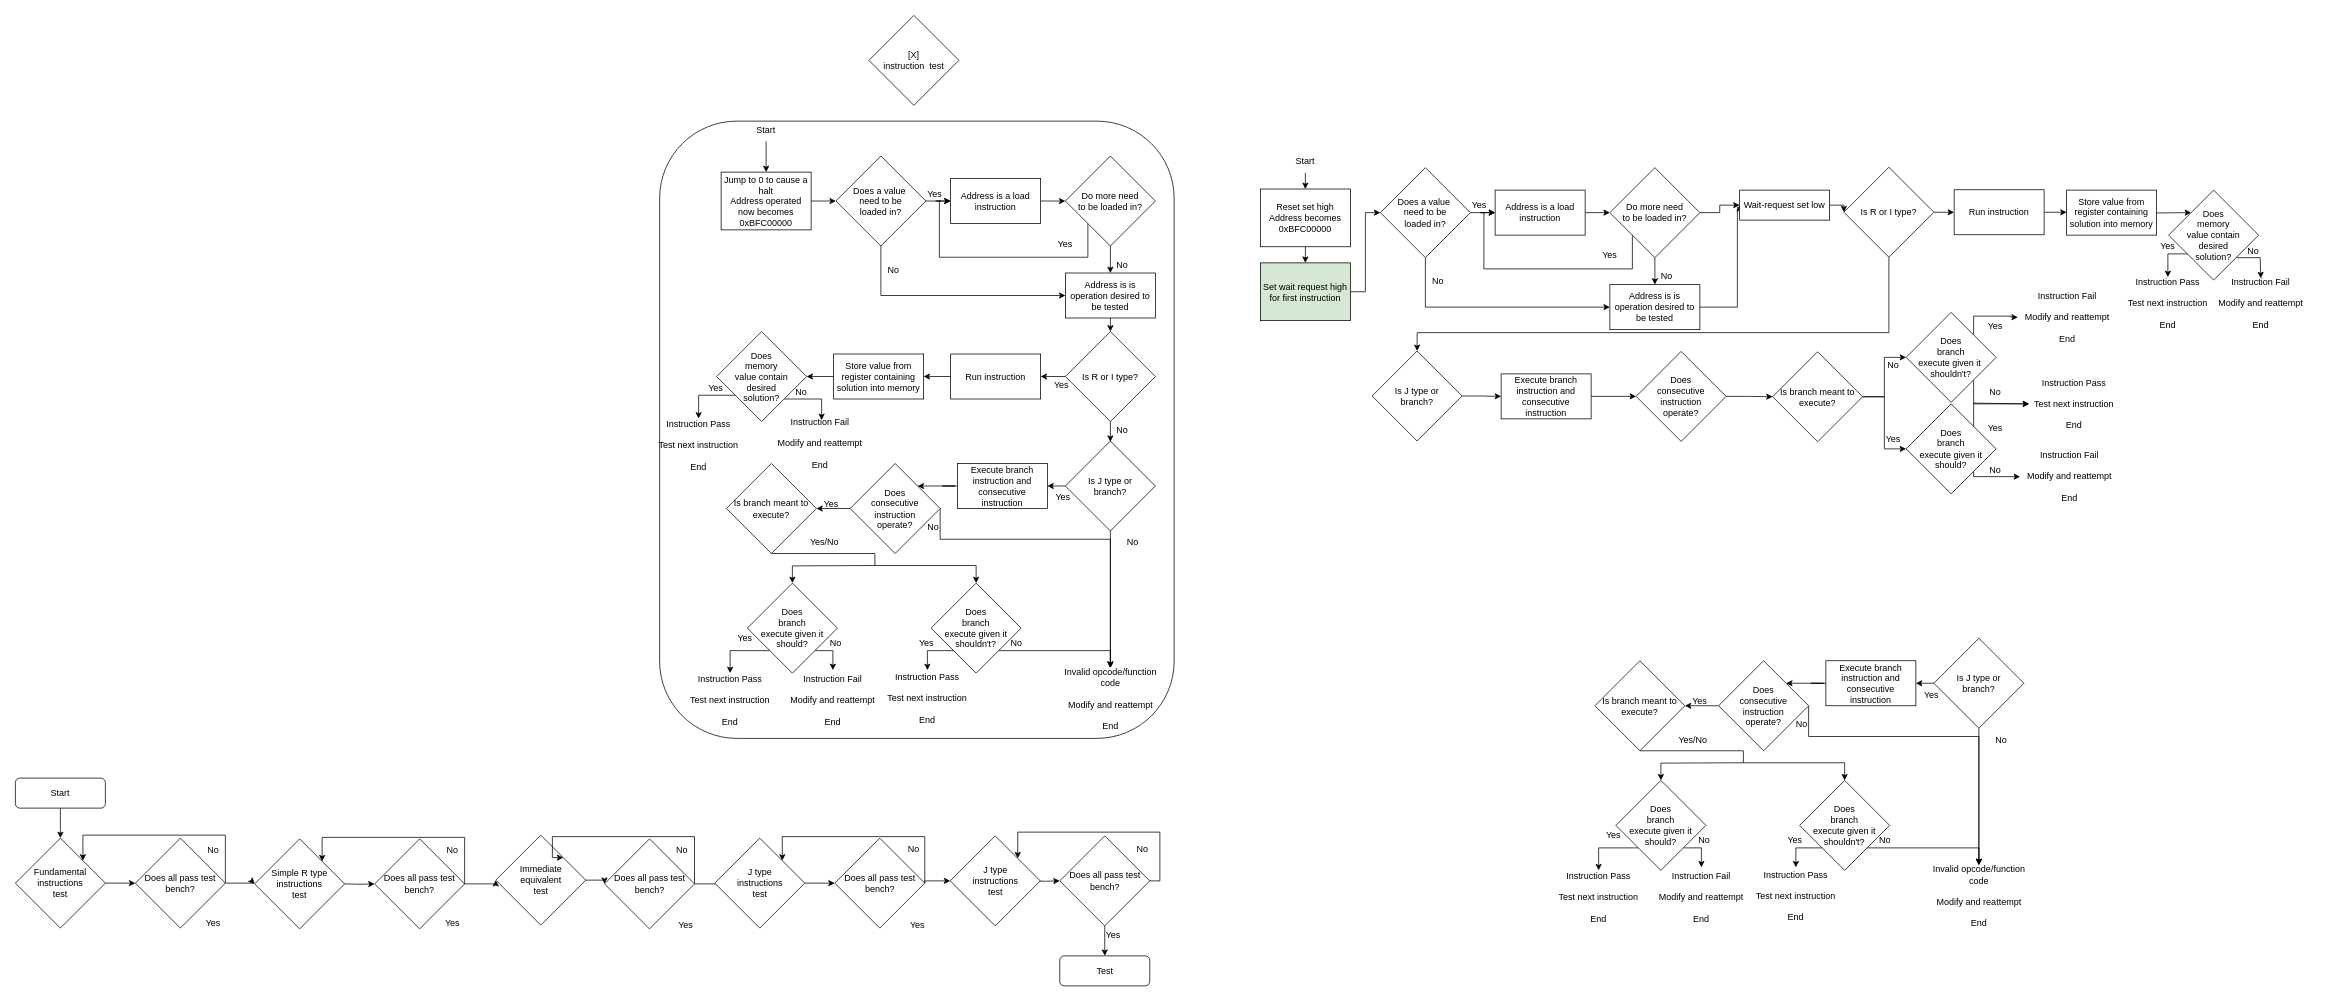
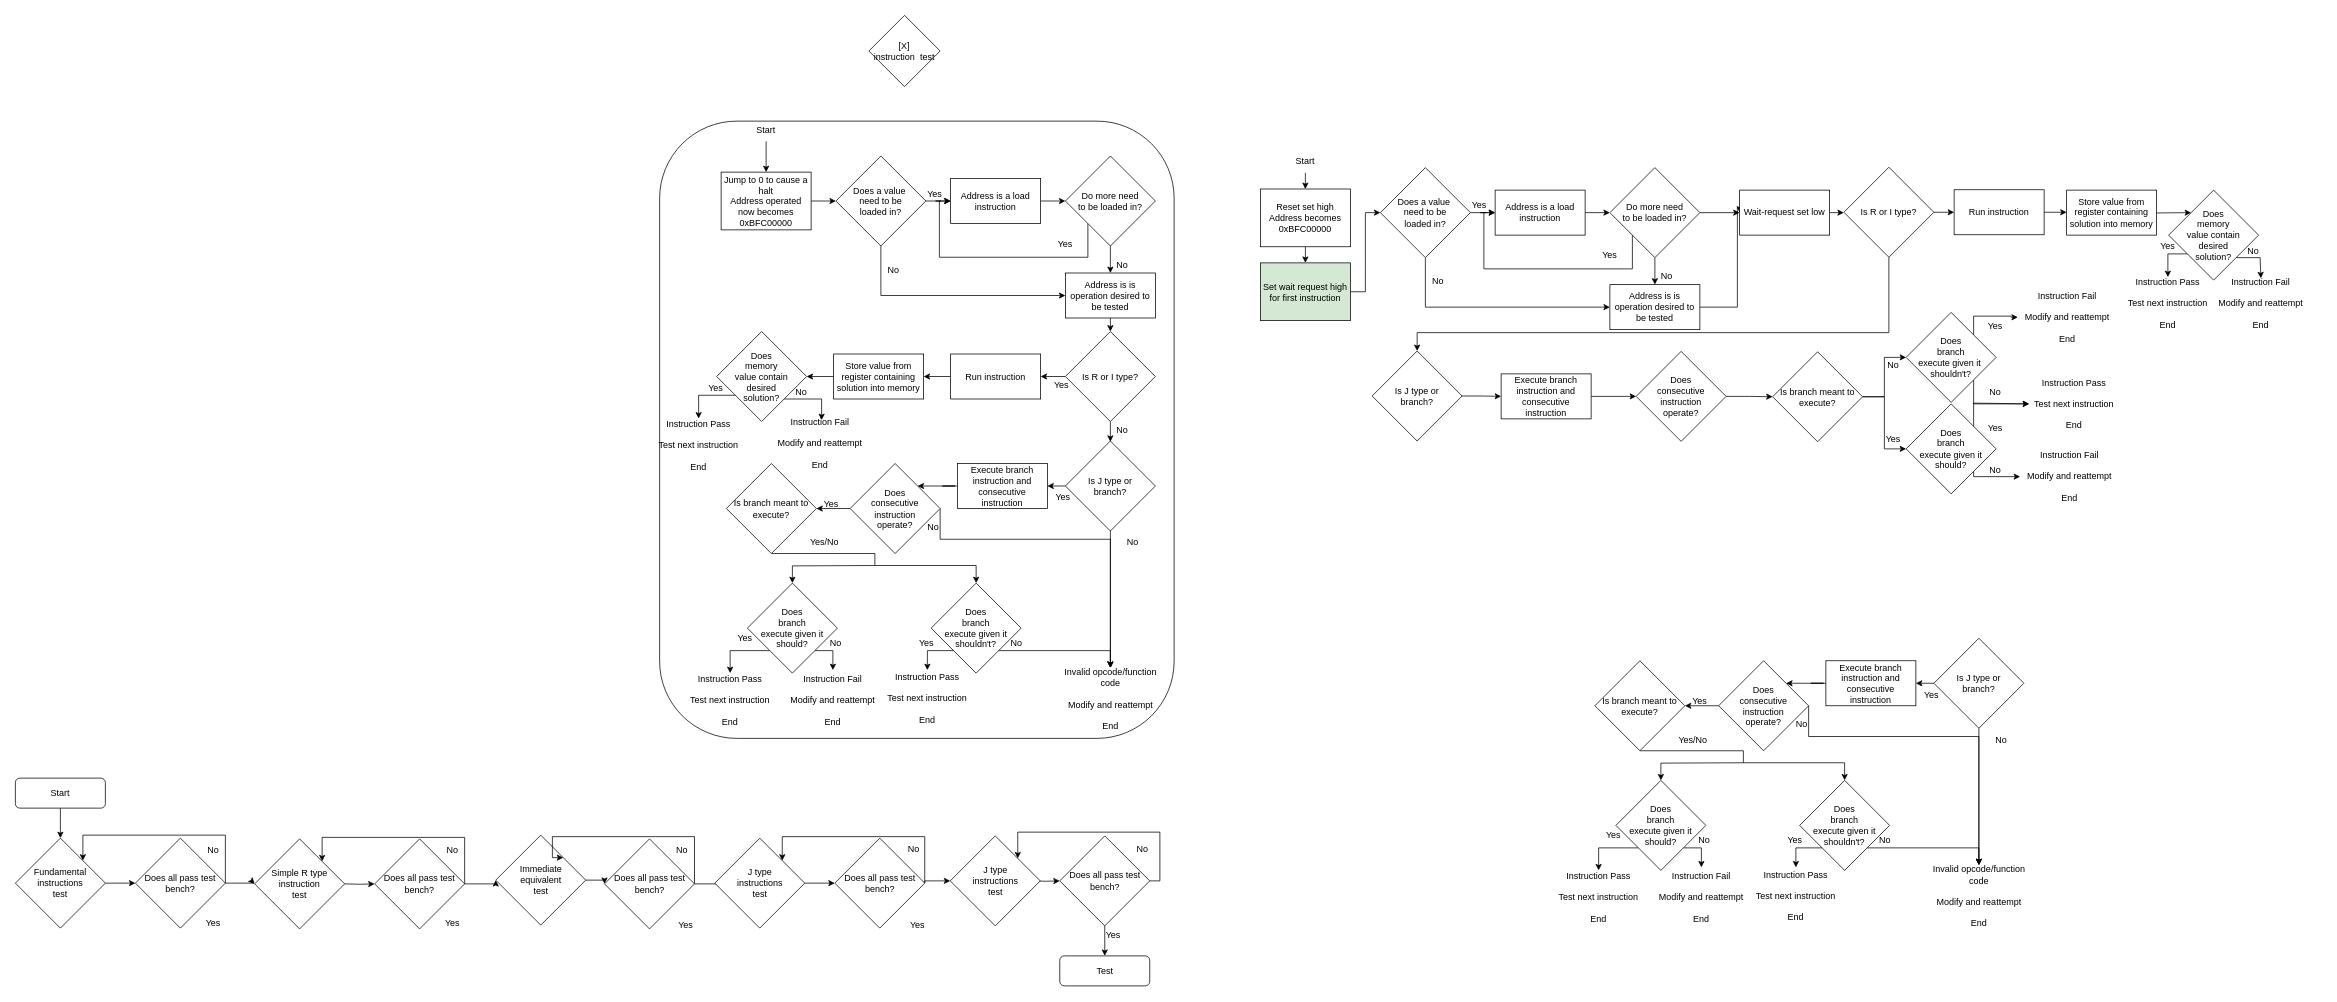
node "[X] instruction test": size 90x90 -> 71x71
node "Wait-request set low": size 90x30 -> 90x45
node "Simple R type instructions test": label "Simple R type instructions test" -> "Simple R type instruction test"
